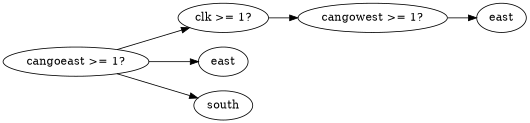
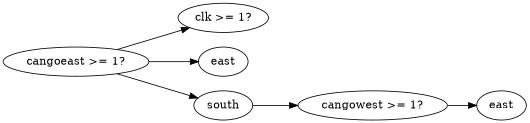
edge "clk >= 1?" -> "cangowest >= 1?": now "south" -> "cangowest >= 1?"
